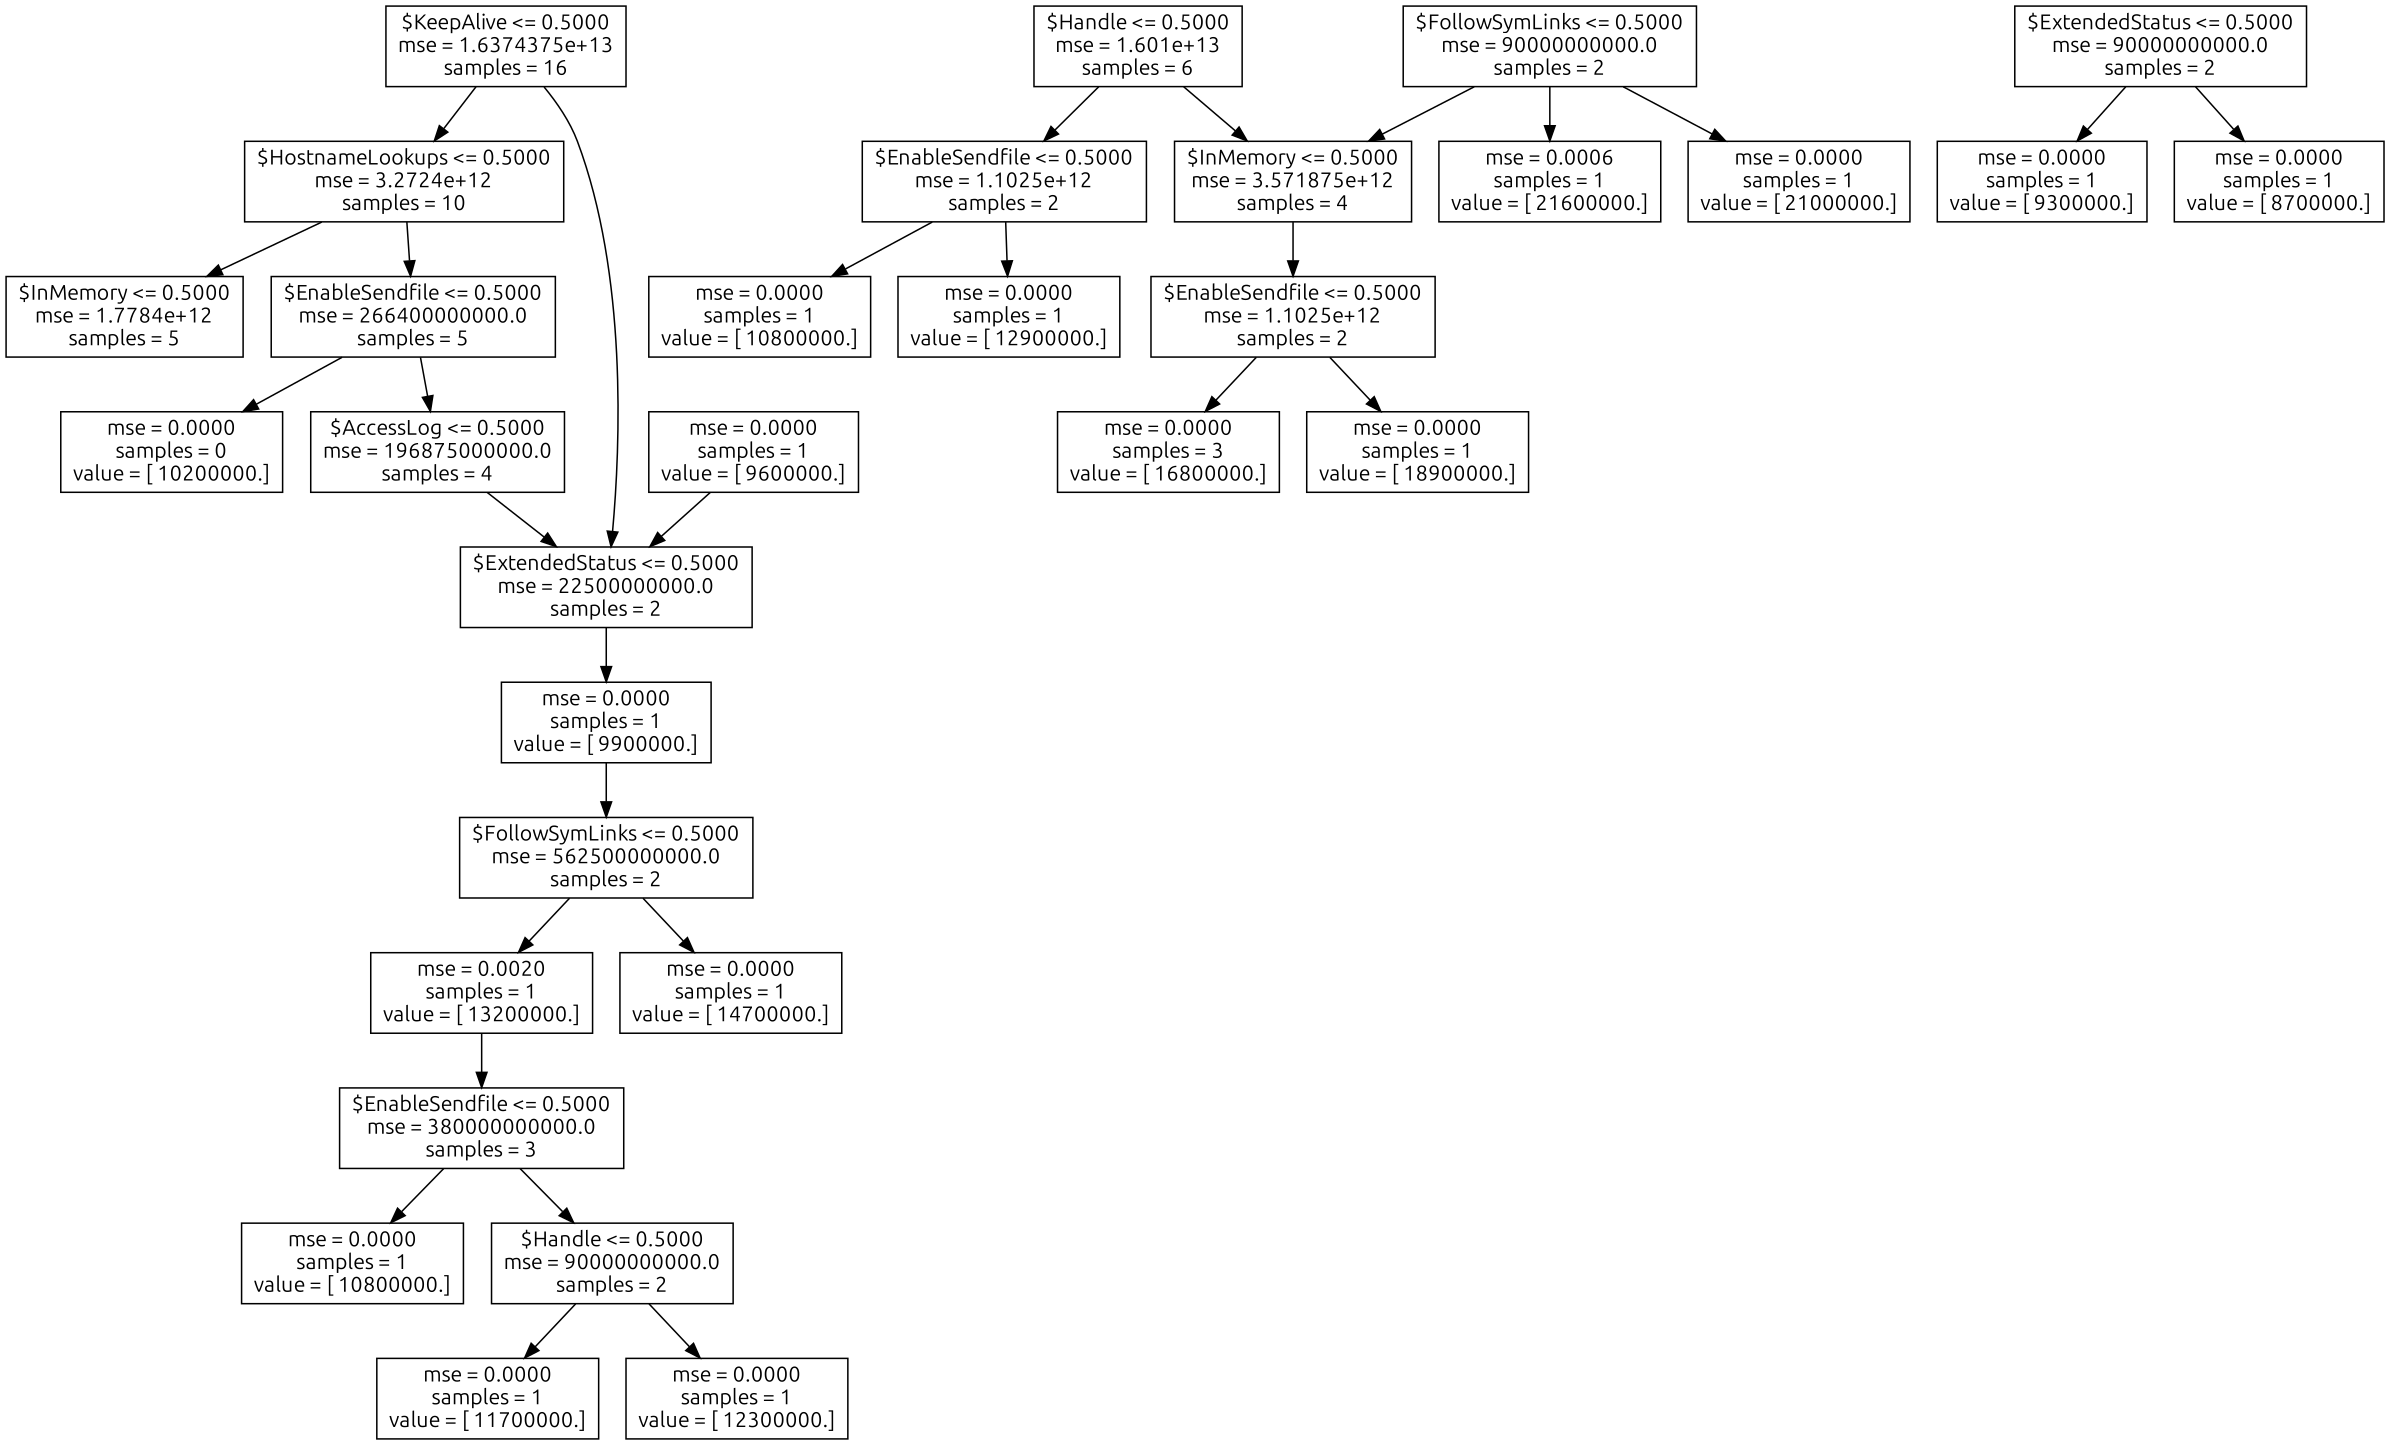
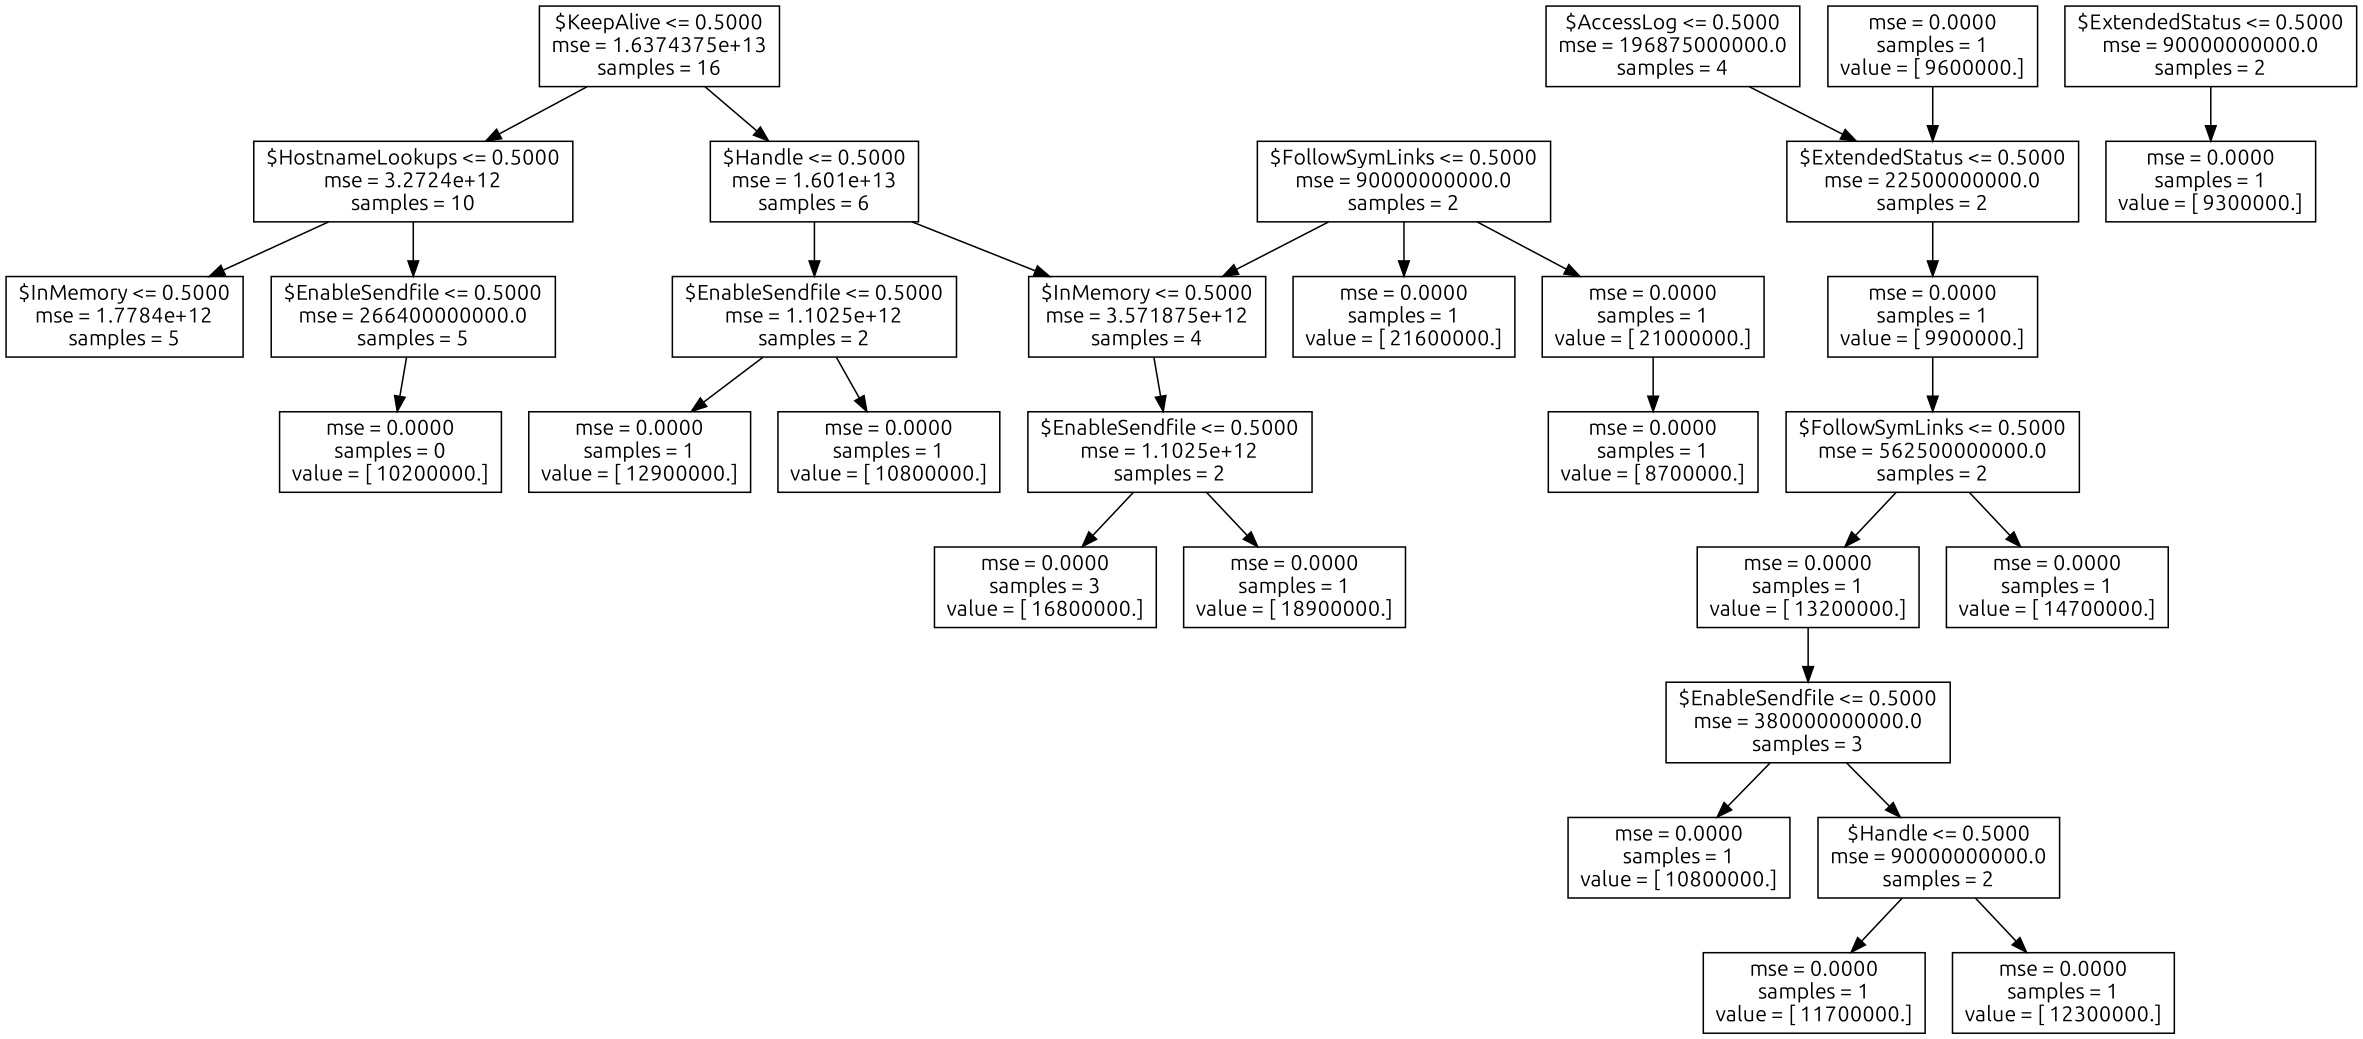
edge "$ExtendedStatus <= 0.5000 mse = 90000000000.0 samples = 2" -> "mse = 0.0000 samples = 1 value = [ 8700000.]": now "mse = 0.0000 samples = 1 value = [ 21000000.]" -> "mse = 0.0000 samples = 1 value = [ 8700000.]"
node "mse = 0.0006 samples = 1 value = [ 21600000.]": label "mse = 0.0006 samples = 1 value = [ 21600000.]" -> "mse = 0.0000 samples = 1 value = [ 21600000.]"
edge "$KeepAlive <= 0.5000 mse = 1.6374375e+13 samples = 16" -> "$ExtendedStatus <= 0.5000 mse = 22500000000.0 samples = 2": now "$KeepAlive <= 0.5000 mse = 1.6374375e+13 samples = 16" -> "$Handle <= 0.5000 mse = 1.601e+13 samples = 6"
edge "$EnableSendfile <= 0.5000 mse = 266400000000.0 samples = 5" -> "$AccessLog <= 0.5000 mse = 196875000000.0 samples = 4": removed
node "mse = 0.0020 samples = 1 value = [ 13200000.]": label "mse = 0.0020 samples = 1 value = [ 13200000.]" -> "mse = 0.0000 samples = 1 value = [ 13200000.]"
